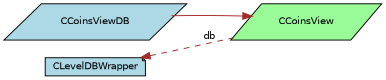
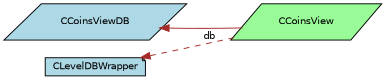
edge "CCoinsViewDB" -> "CCoinsView": reversed
